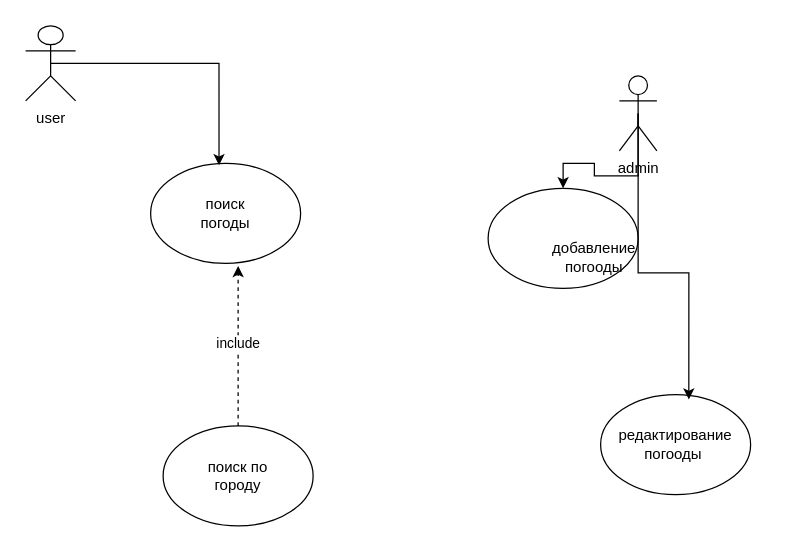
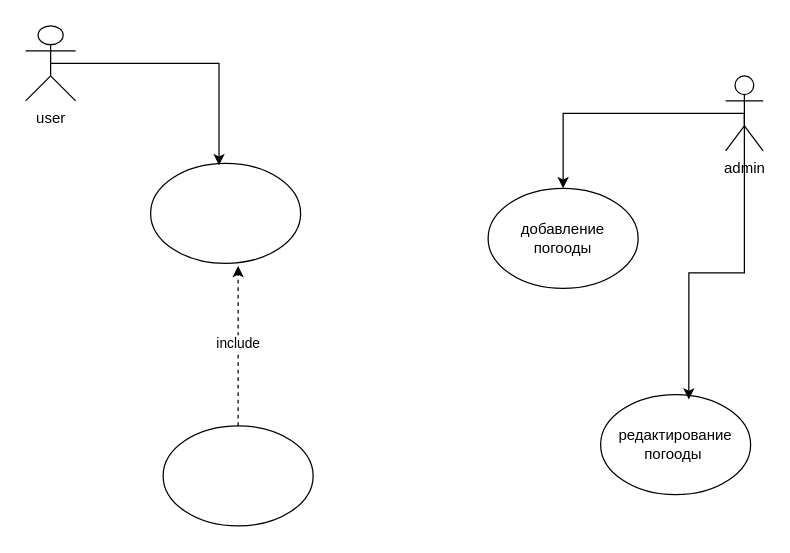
node "admin": moved (638, 113) -> (744, 113)
node "поиск погоды": removed
node "добавление погооды": moved (594, 257) -> (563, 238)
node "поиск по городу": removed
